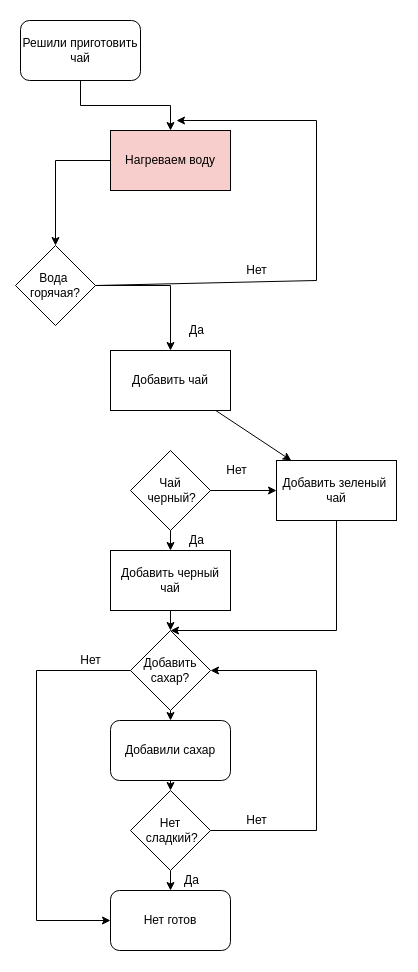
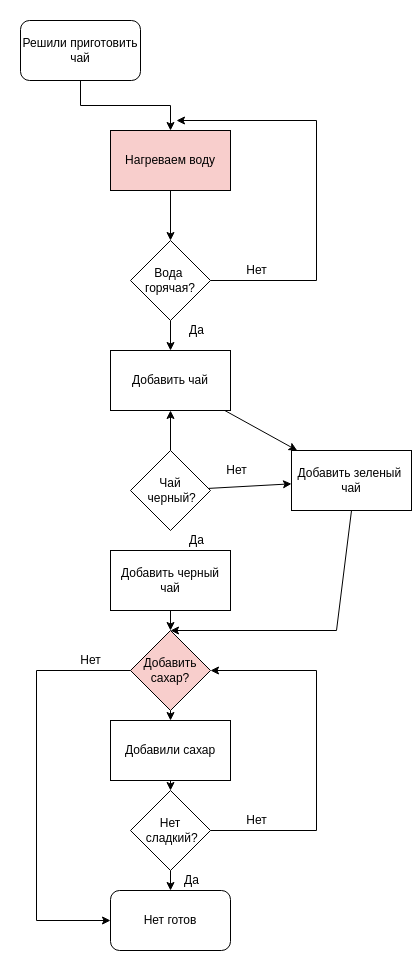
node "Вода горячая?": moved (56, 286) -> (171, 281)
node "Добавить зеленый чай": moved (337, 491) -> (352, 481)
edge "Чай черный?" -> "Добавить черный чай": now "Чай черный?" -> "Добавить чай"
node "Добавить сахар?": fillcolor #ffffff -> #f8cecc
node "Добавили сахар": shape rounded rectangle -> rectangle
